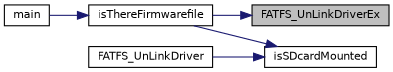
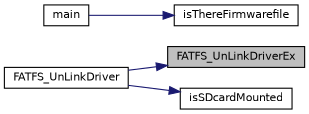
edge "isThereFirmwarefile" -> "FATFS_UnLinkDriverEx": now "FATFS_UnLinkDriver" -> "FATFS_UnLinkDriverEx"
edge "isThereFirmwarefile" -> "isSDcardMounted": removed
